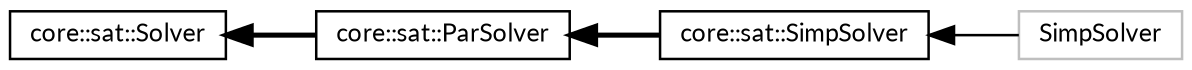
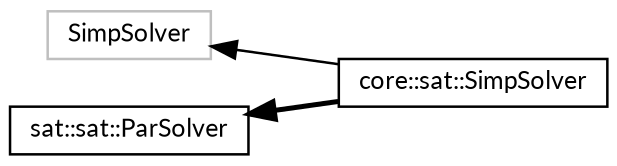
node "core::sat::Solver": removed
node "core::sat::ParSolver": label "core::sat::ParSolver" -> "sat::sat::ParSolver"
edge "SimpSolver" -> "core::sat::SimpSolver": reversed
